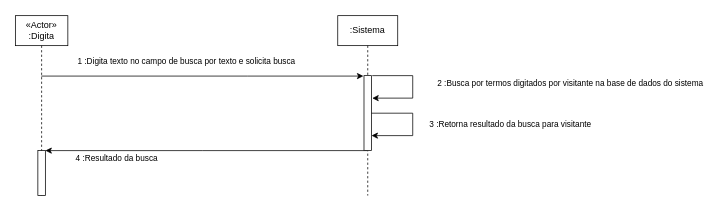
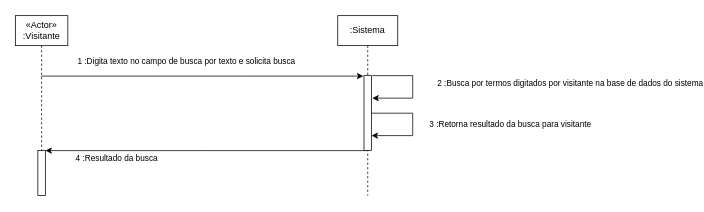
node "«Actor» :Digita": label "«Actor» :Digita" -> "«Actor» :Visitante"
